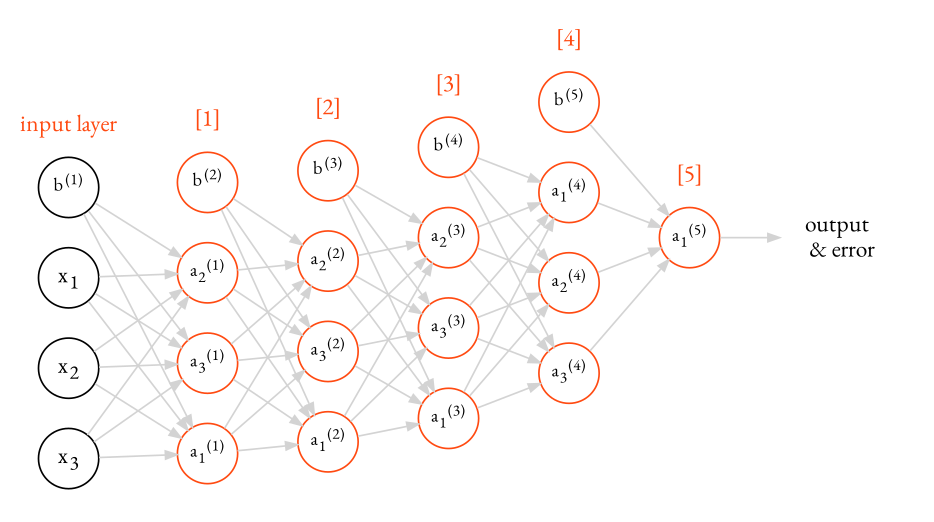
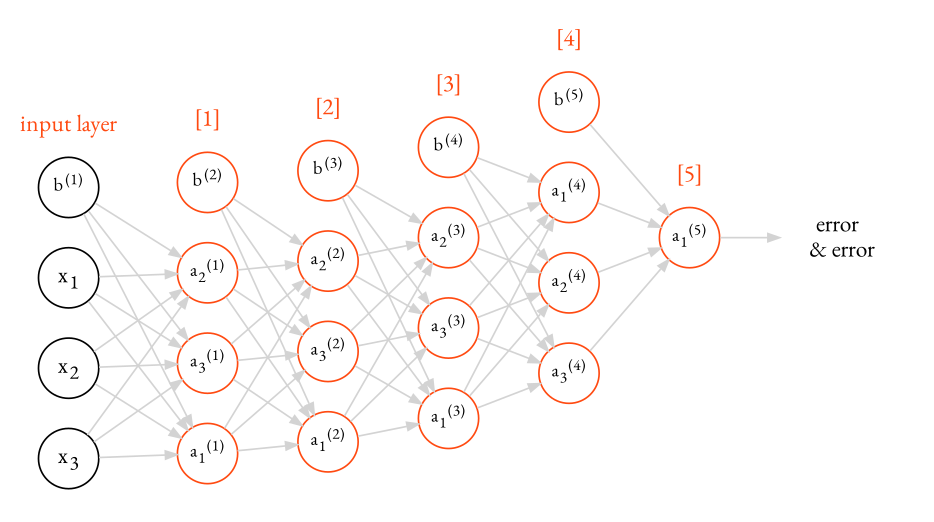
node "output & error": label "output & error" -> "error & error"
